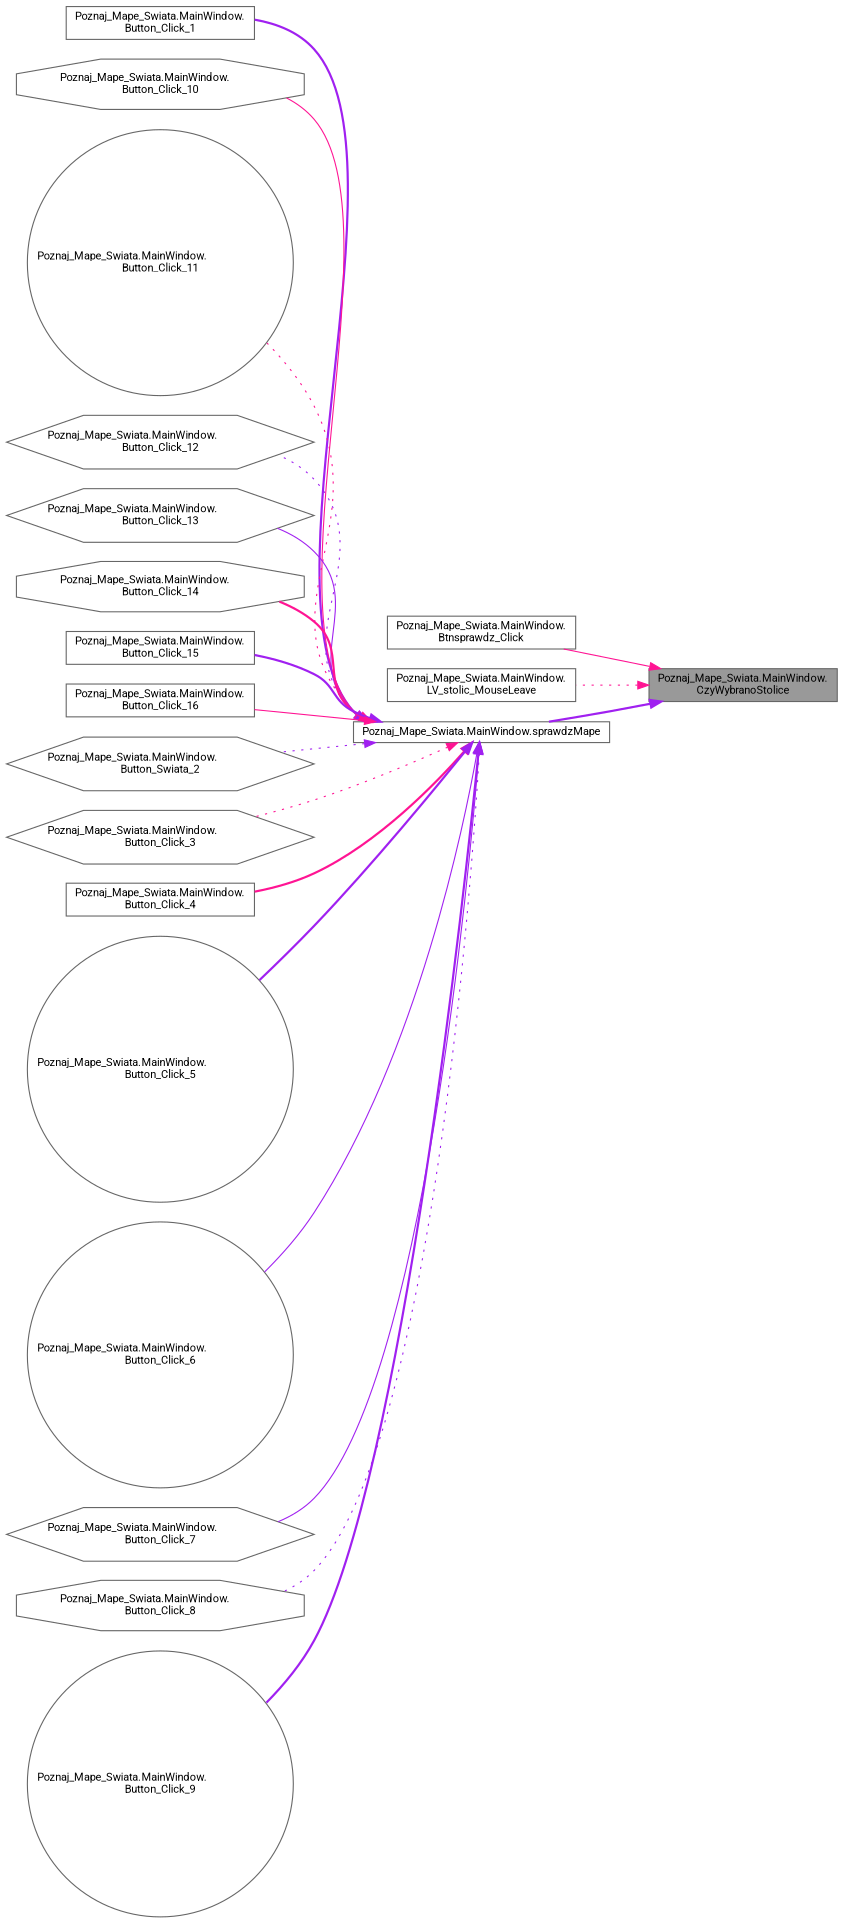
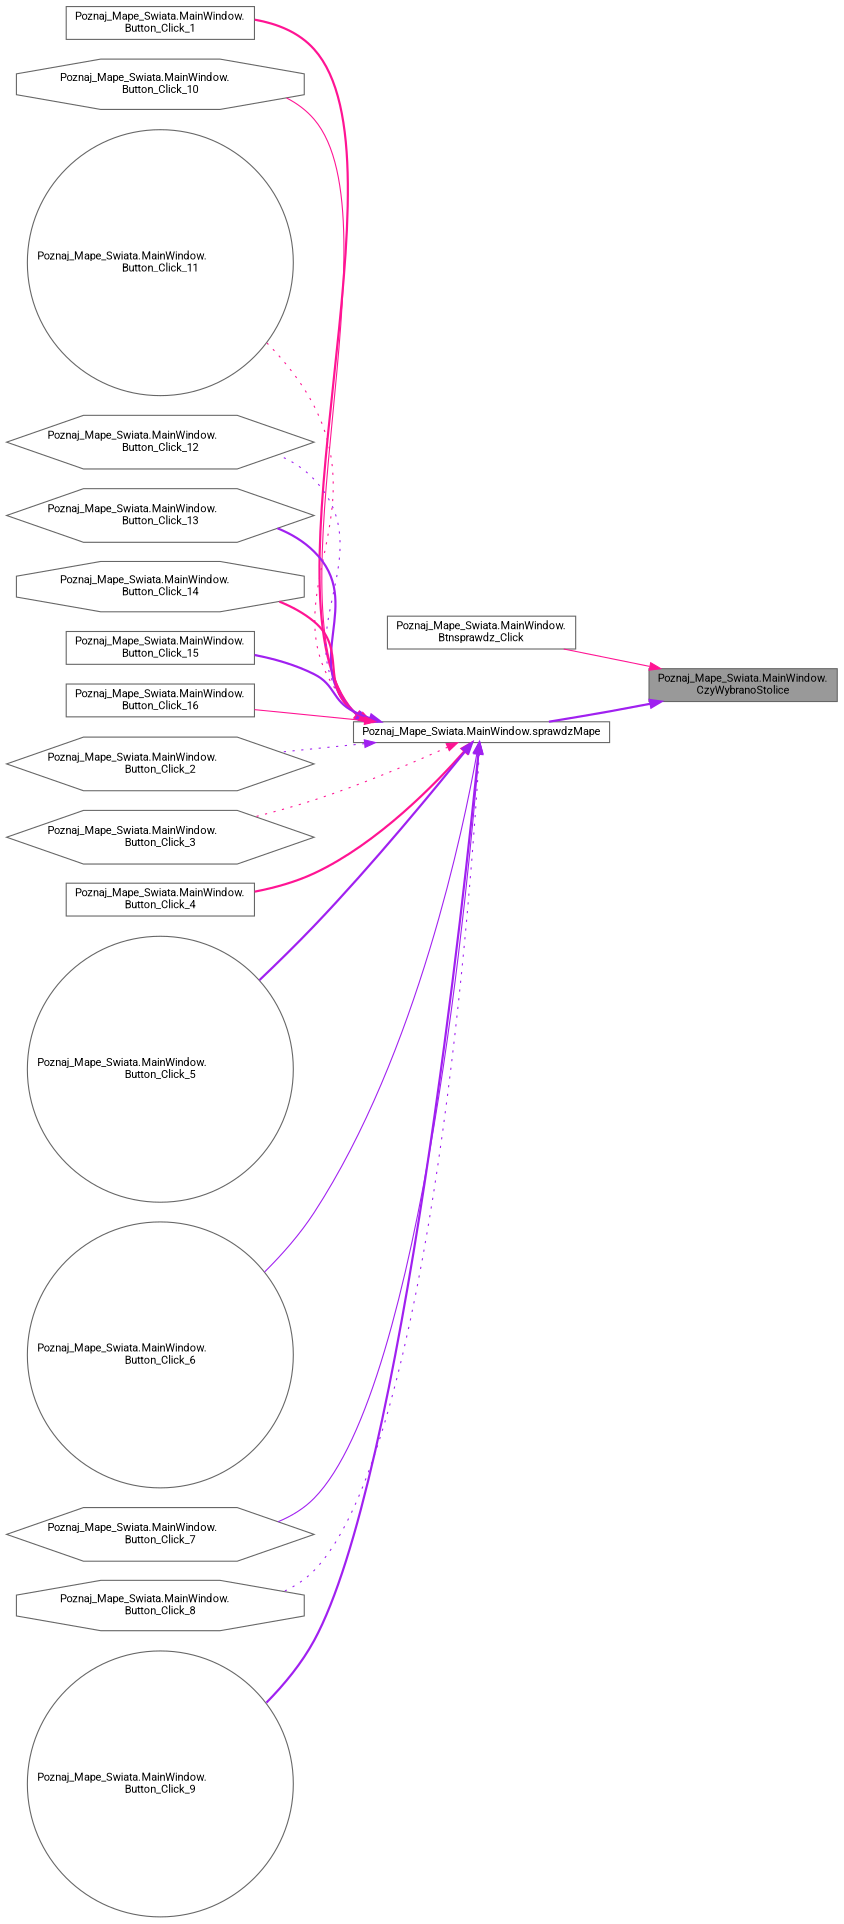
edge "Poznaj_Mape_Swiata.MainWindow. Button_Click_1" -> "Poznaj_Mape_Swiata.MainWindow.sprawdzMape": color purple -> deeppink
edge "Poznaj_Mape_Swiata.MainWindow. Button_Click_13" -> "Poznaj_Mape_Swiata.MainWindow.sprawdzMape": style solid -> bold
node "Poznaj_Mape_Swiata.MainWindow. LV_stolic_MouseLeave": removed
node "Poznaj_Mape_Swiata.MainWindow. Button_Swiata_2": label "Poznaj_Mape_Swiata.MainWindow. Button_Swiata_2" -> "Poznaj_Mape_Swiata.MainWindow. Button_Click_2"
